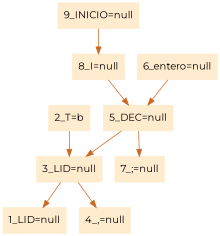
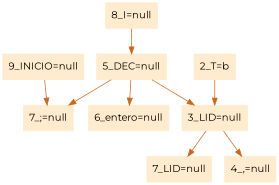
edge "9_INICIO=null" -> "8_I=null": now "9_INICIO=null" -> "7_;=null"
edge "6_entero=null" -> "5_DEC=null": reversed
node "1_LID=null": label "1_LID=null" -> "7_LID=null"
